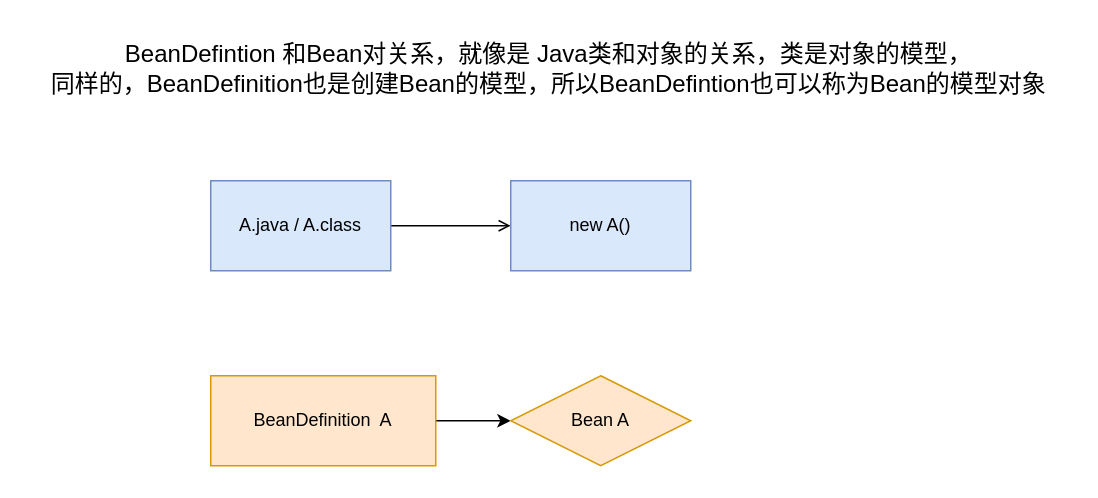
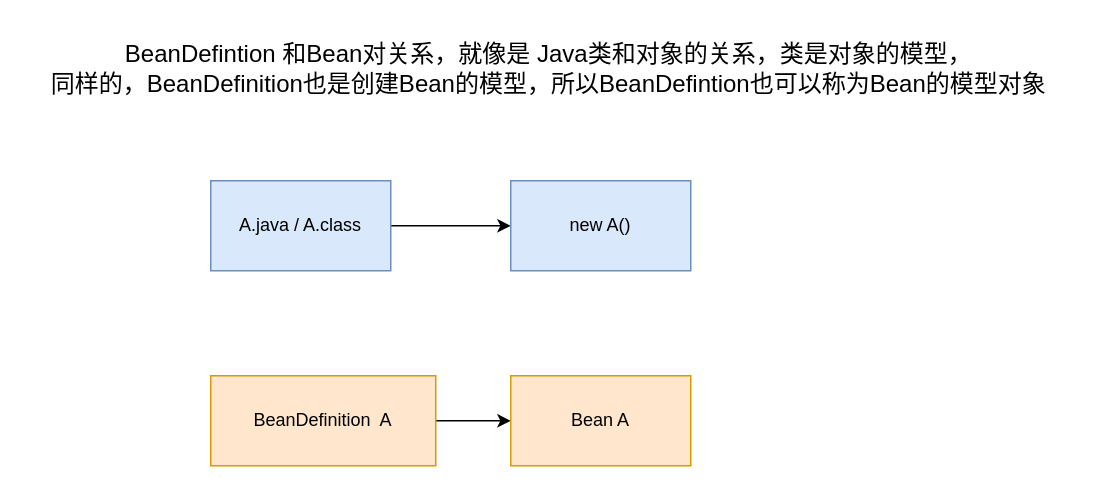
edge "A.java / A.class" -> "new A()": arrowhead open -> classic
node "Bean A": shape diamond -> rectangle
